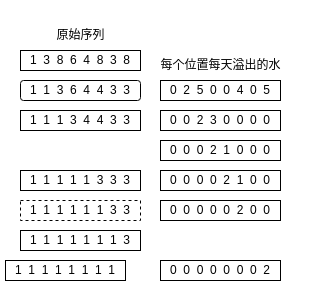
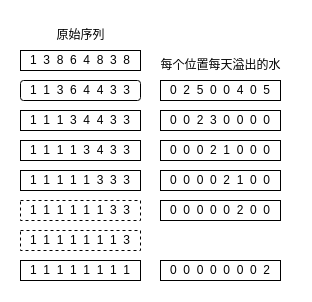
node "1 1 1 1 3 4 3 3": added
node "1 1 1 1 1 1 1 3": style solid -> dashed
node "1 1 1 1 1 1 1 1": moved (66, 271) -> (81, 271)
